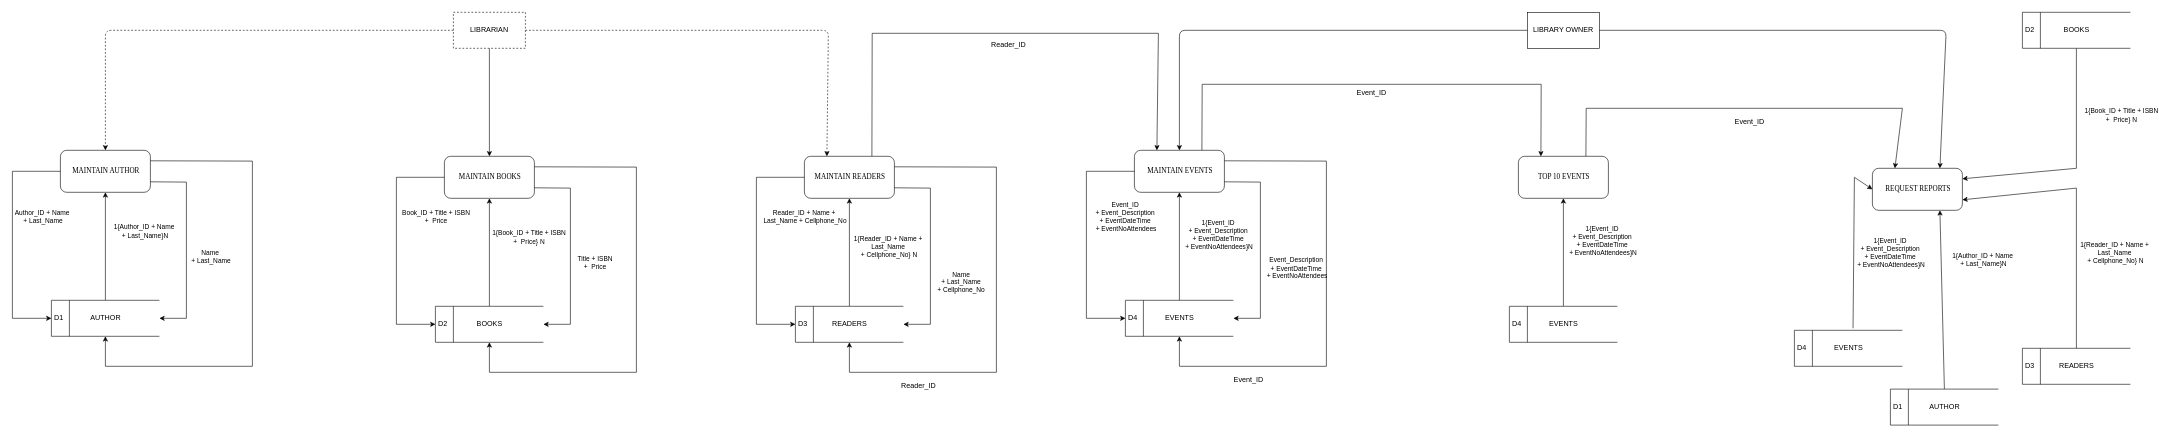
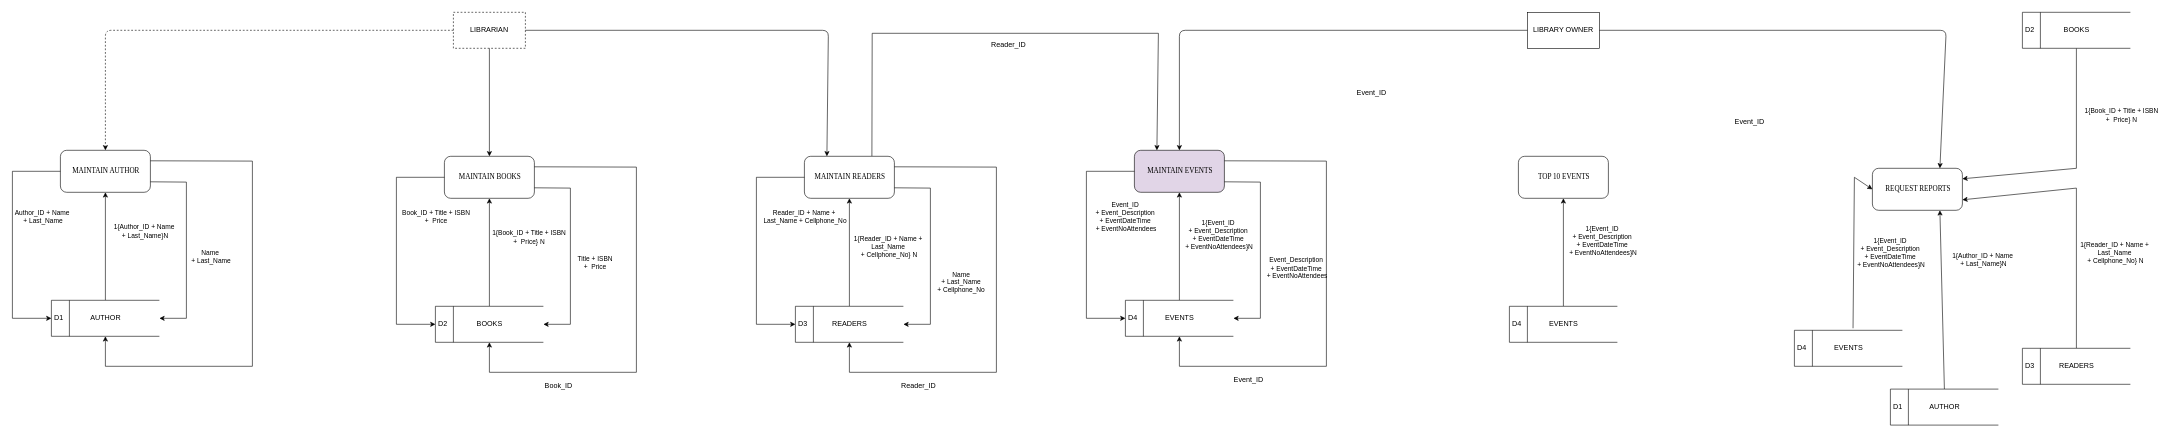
edge "LIBRARIAN" -> "MAINTAIN READERS": style dashed -> solid
edge "MAINTAIN EVENTS" -> "TOP 10 EVENTS": removed
edge "TOP 10 EVENTS" -> "REQUEST REPORTS": removed
node "MAINTAIN EVENTS": fillcolor #ffffff -> #e1d5e7
node "Book_ID": added
